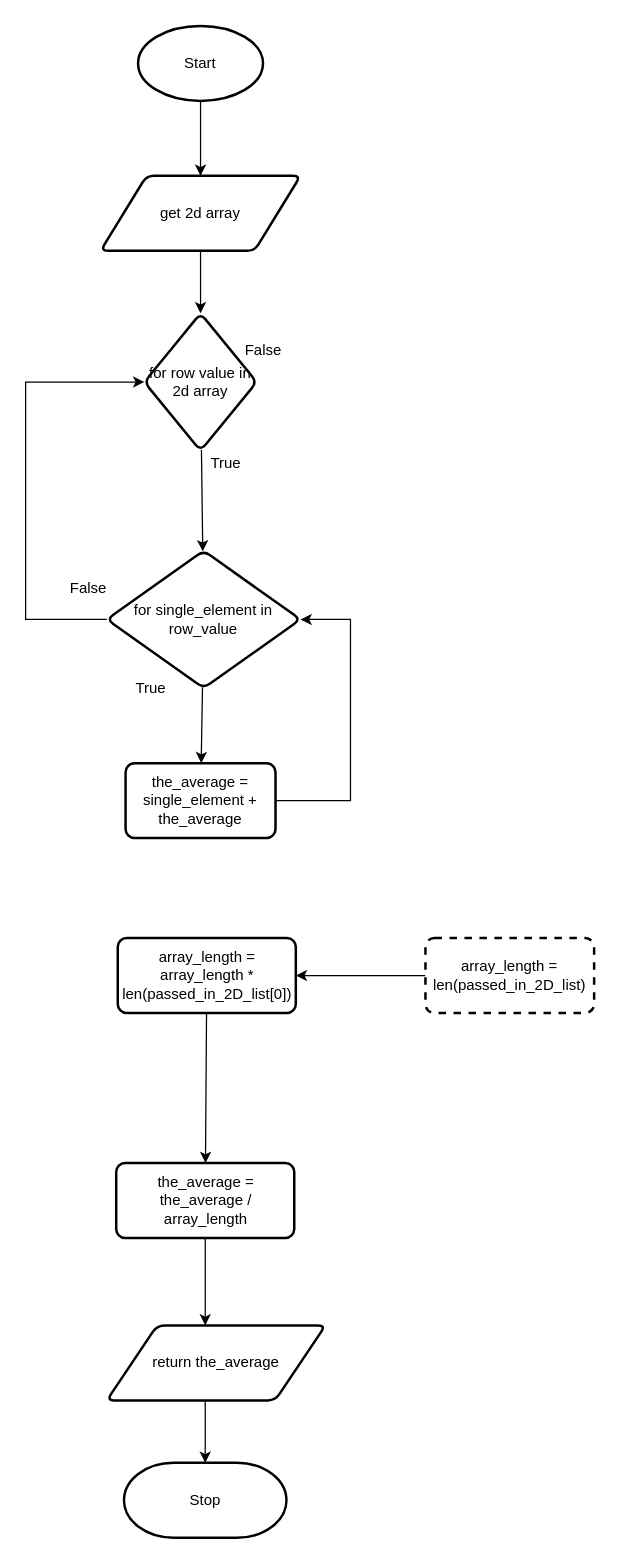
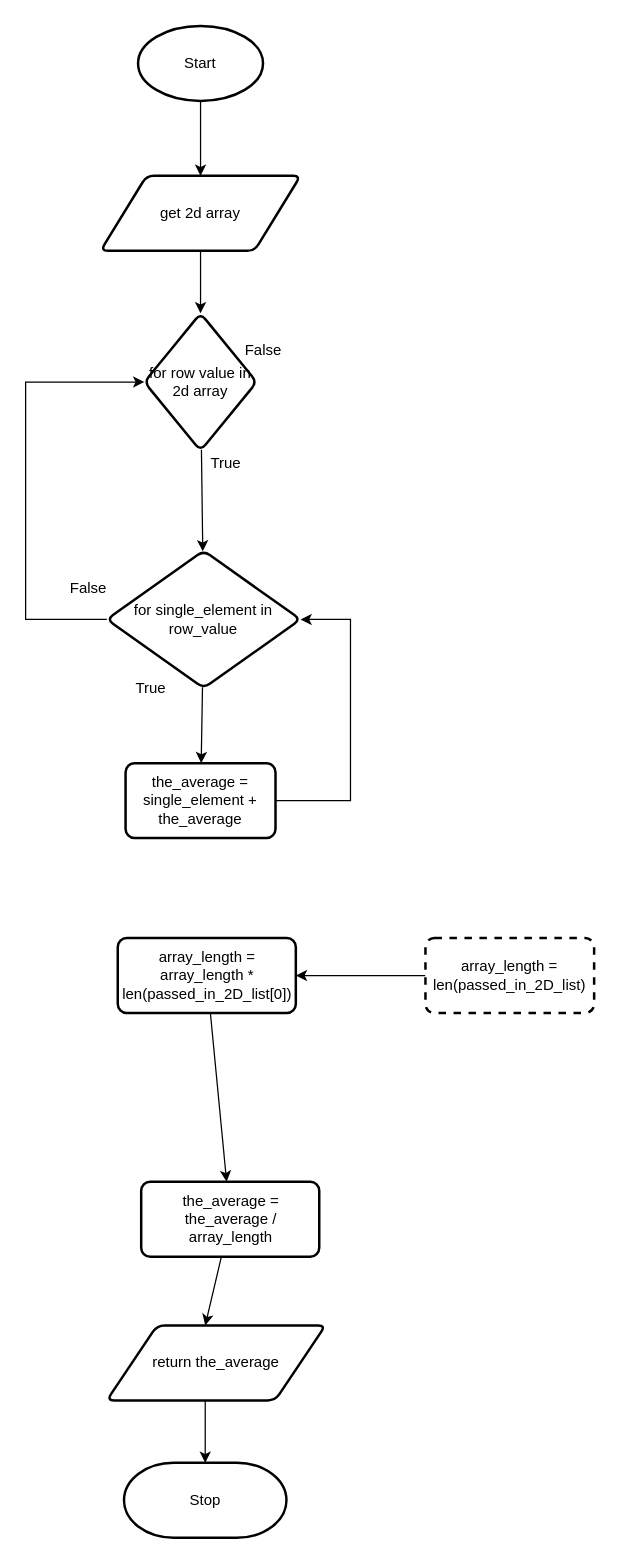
node "the_average = the_average / array_length": moved (205, 1201) -> (230, 1219)
